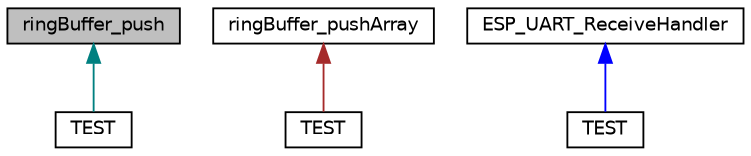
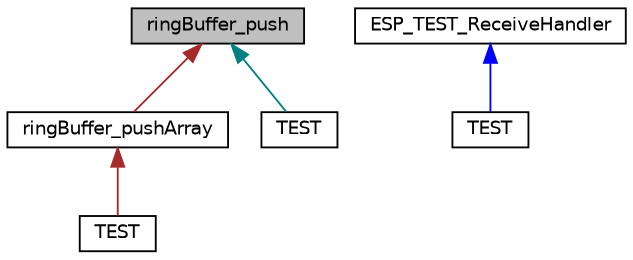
node "ESP_UART_ReceiveHandler": label "ESP_UART_ReceiveHandler" -> "ESP_TEST_ReceiveHandler"
edge "ringBuffer_pushArray" -> "ringBuffer_push": added
